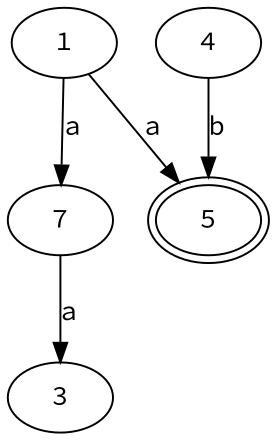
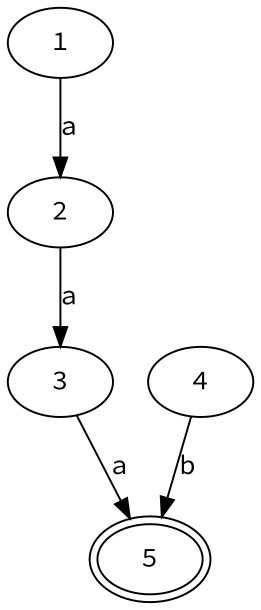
edge "1" -> "5": now "3" -> "5"
node "7": label "7" -> "2"
